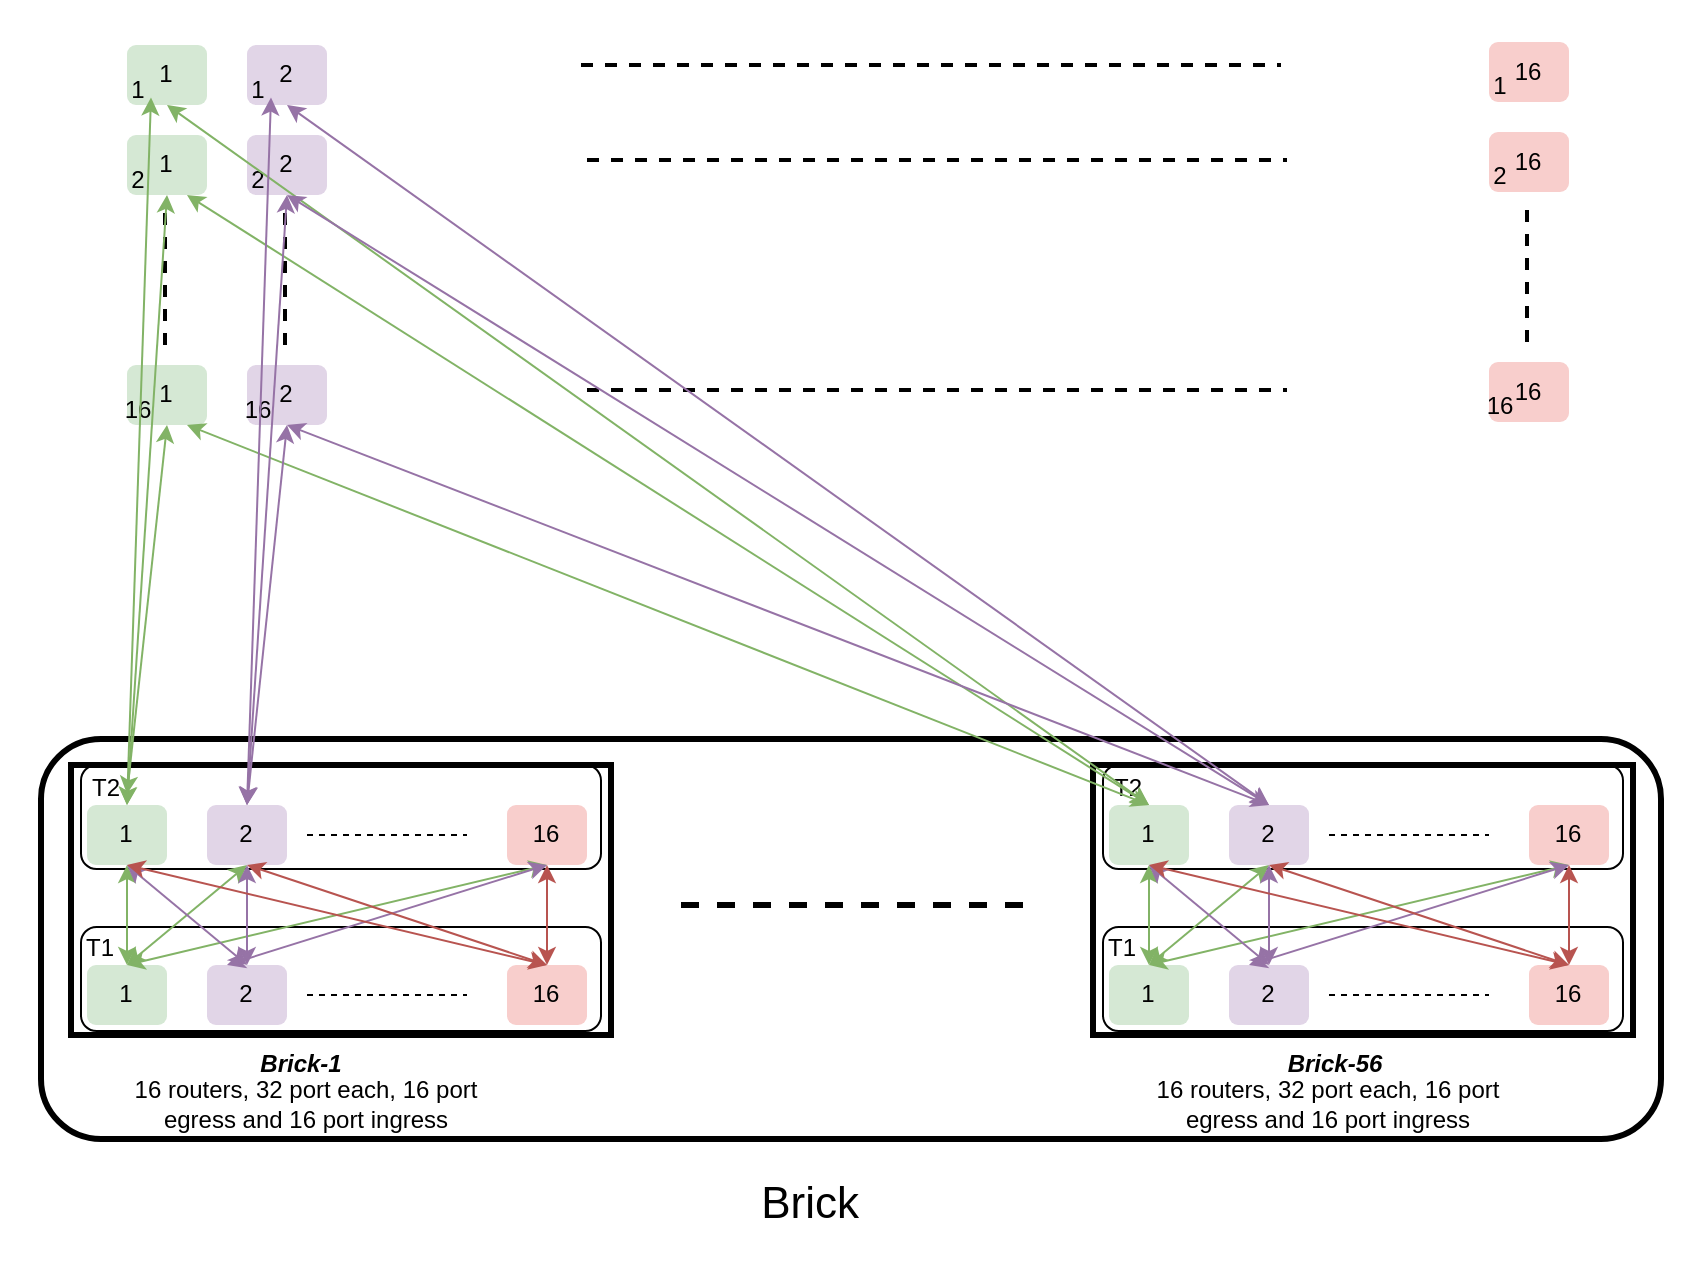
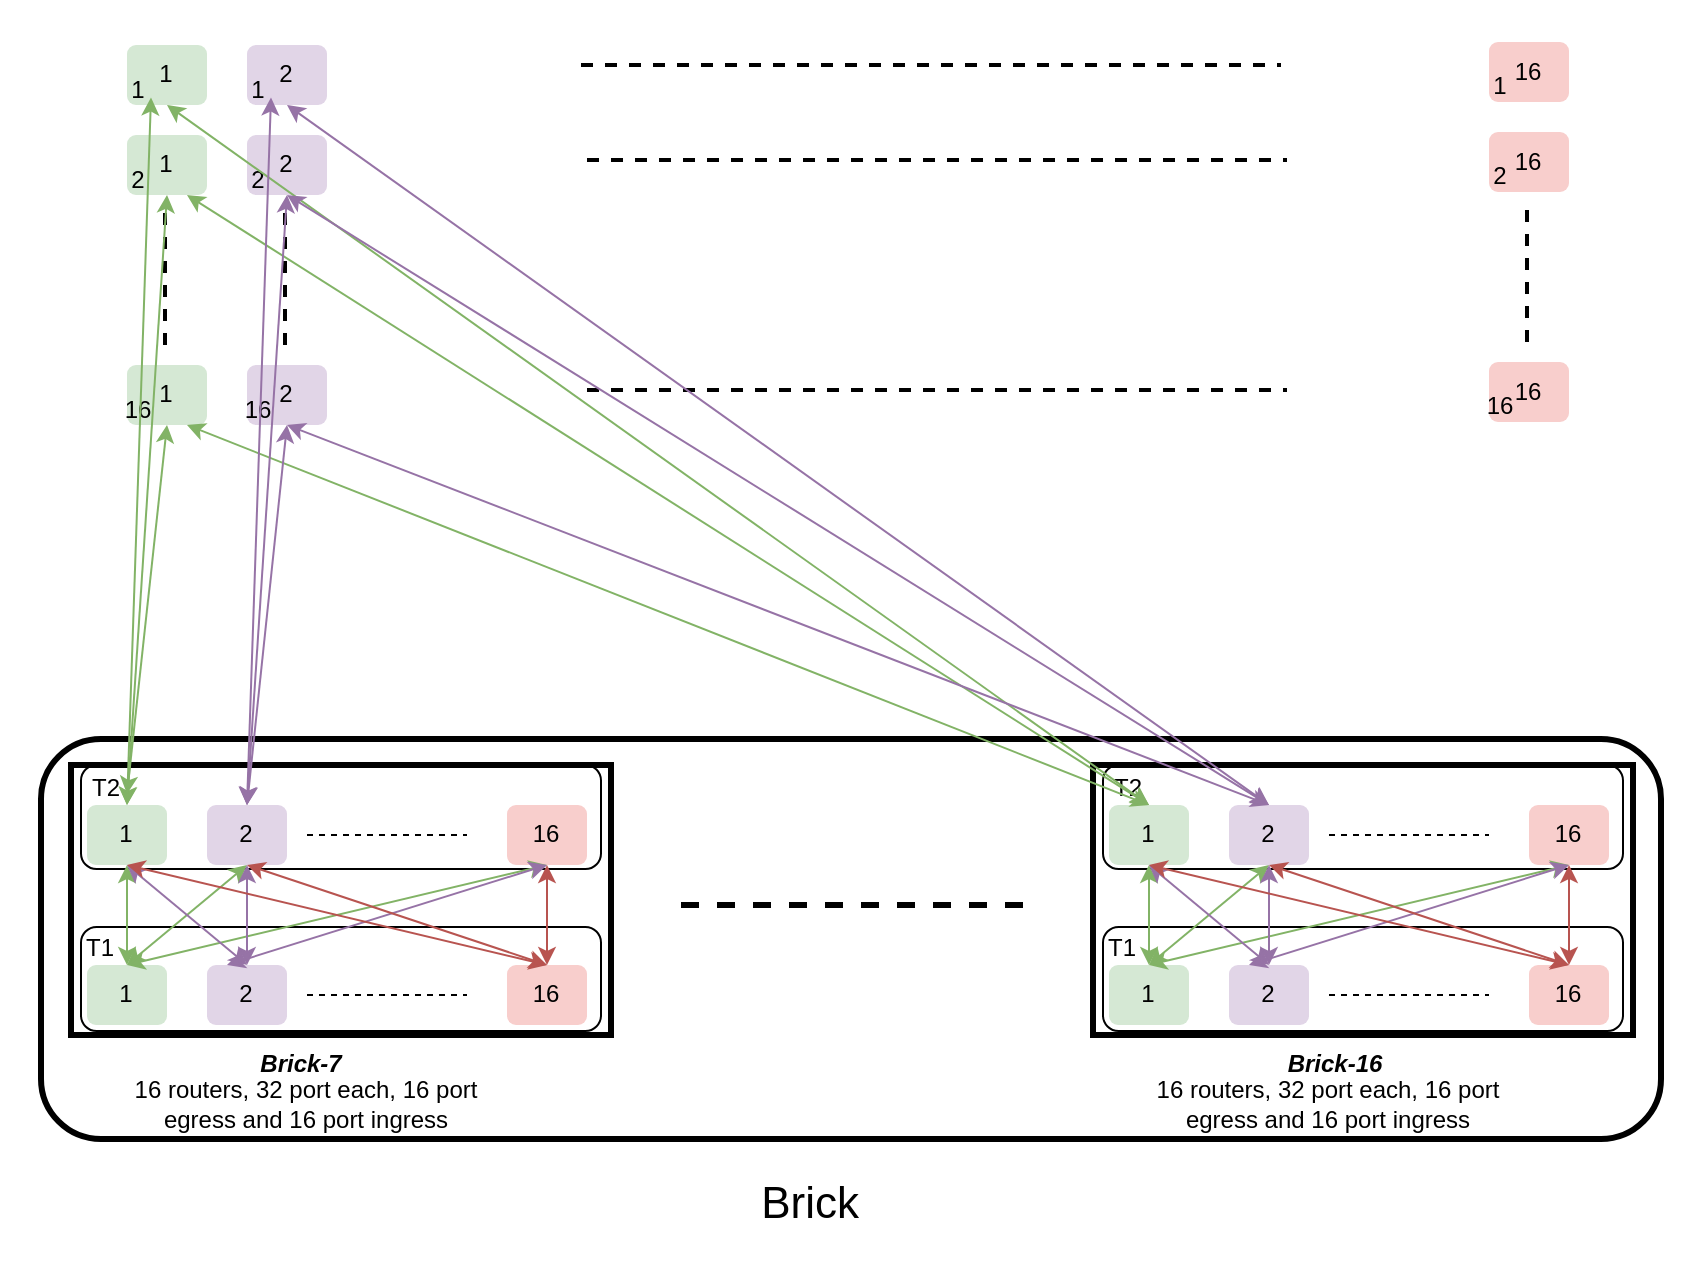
node "Brick-1": label "Brick-1" -> "Brick-7"
node "Brick-56": label "Brick-56" -> "Brick-16"
